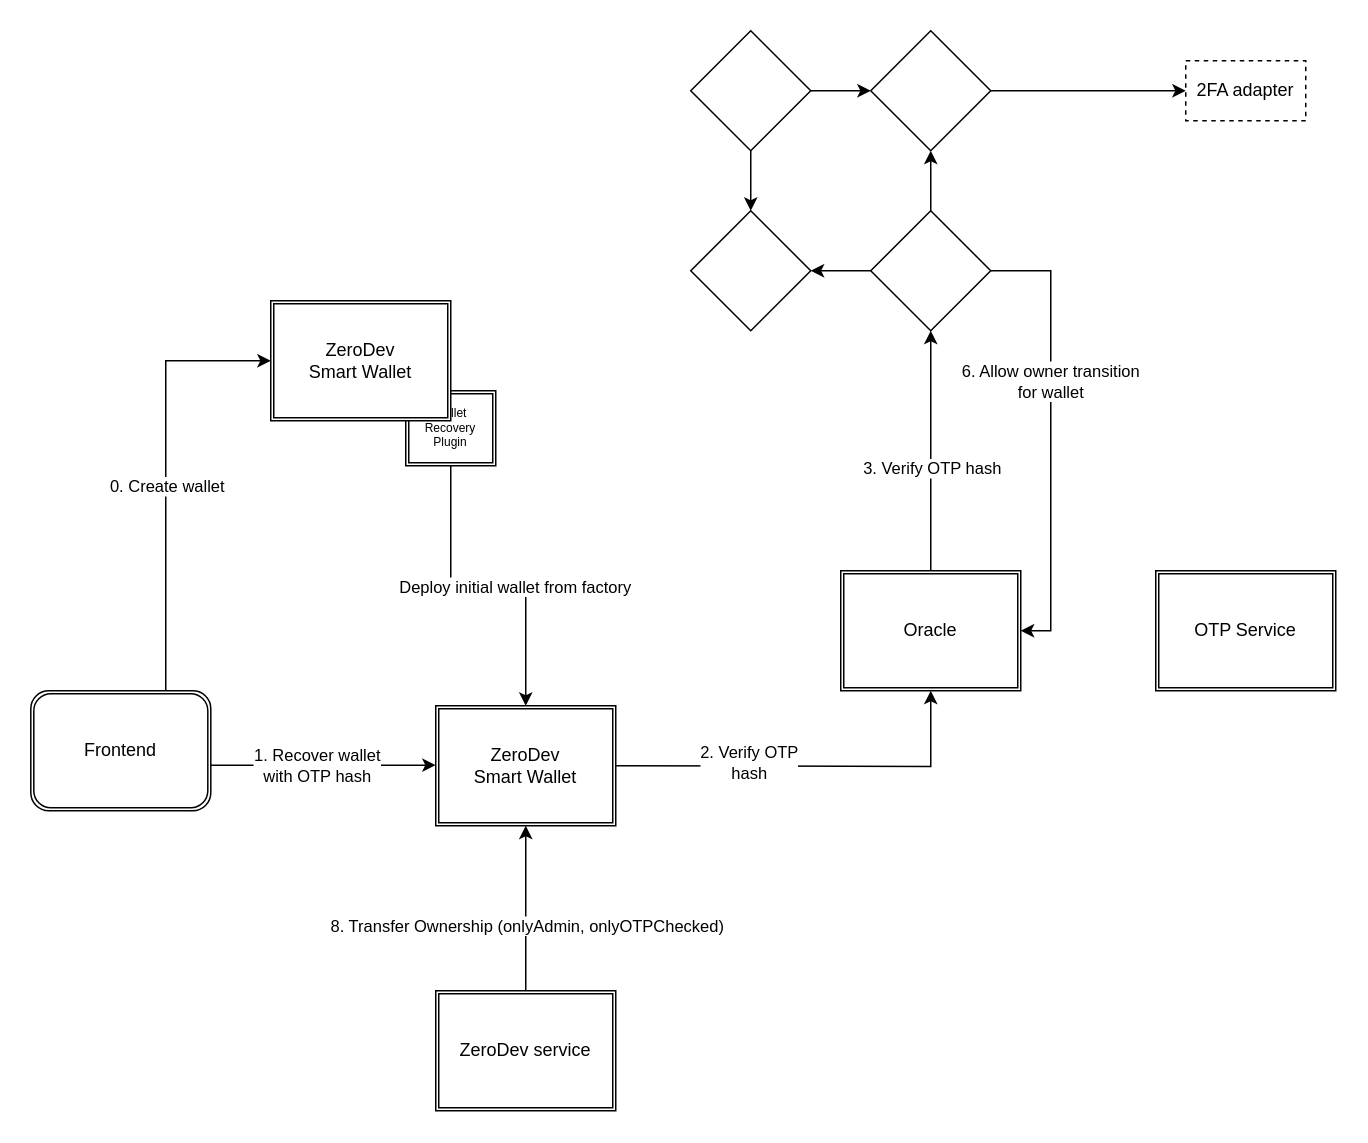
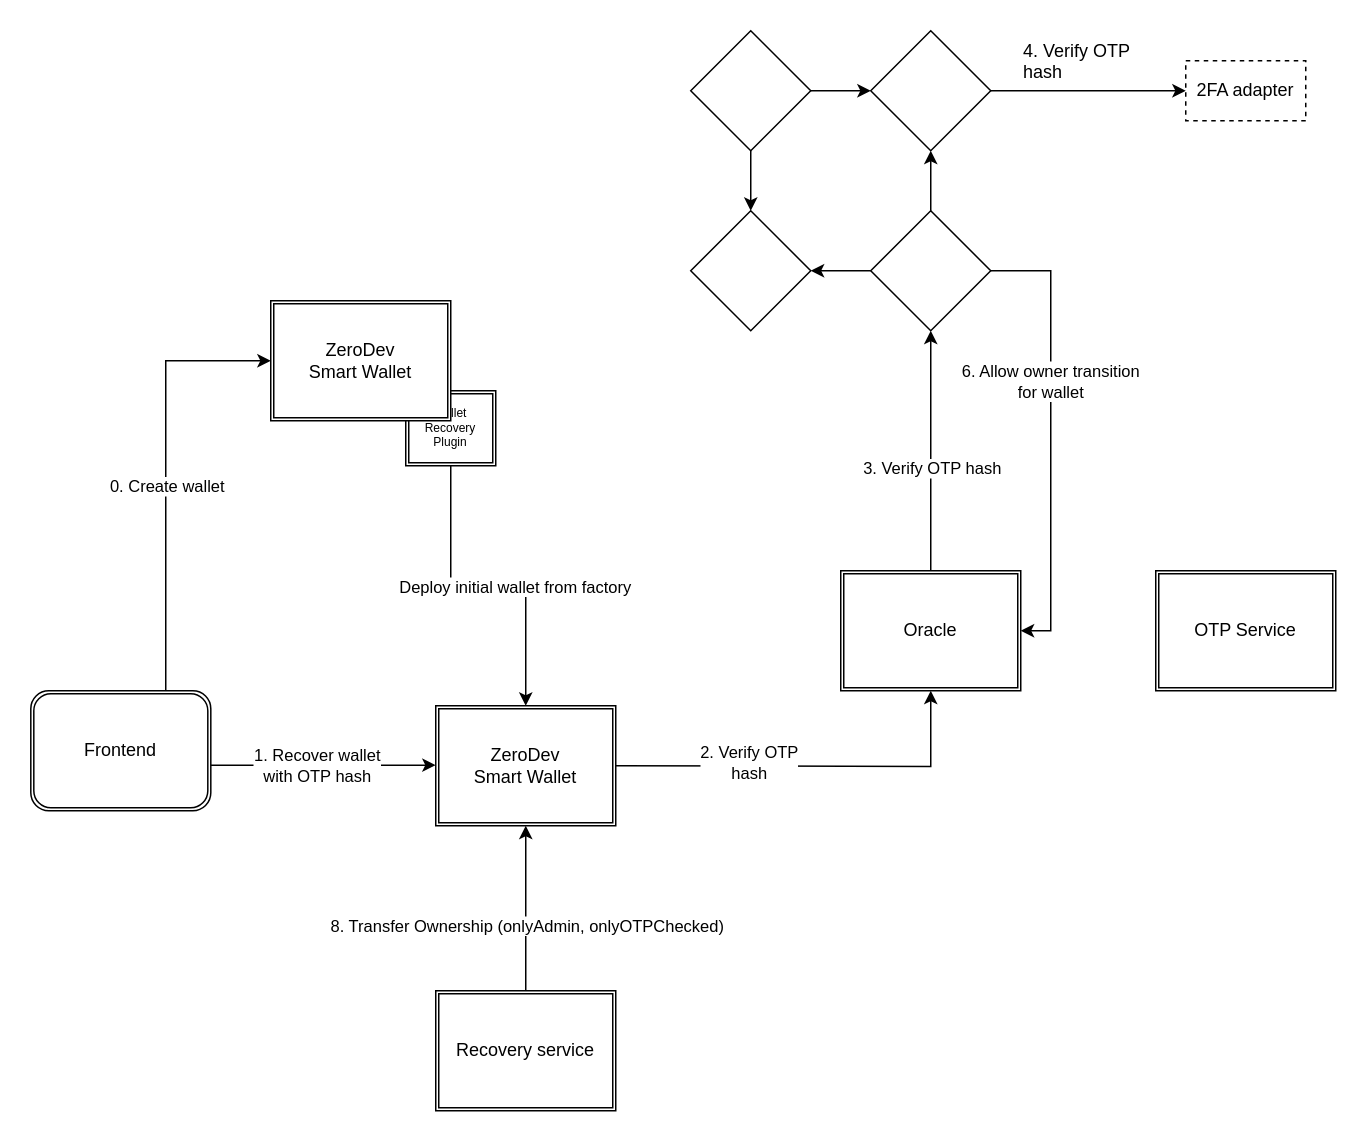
node "4. Verify OTP hash": added
node "ZeroDev service": label "ZeroDev service" -> "Recovery service"
